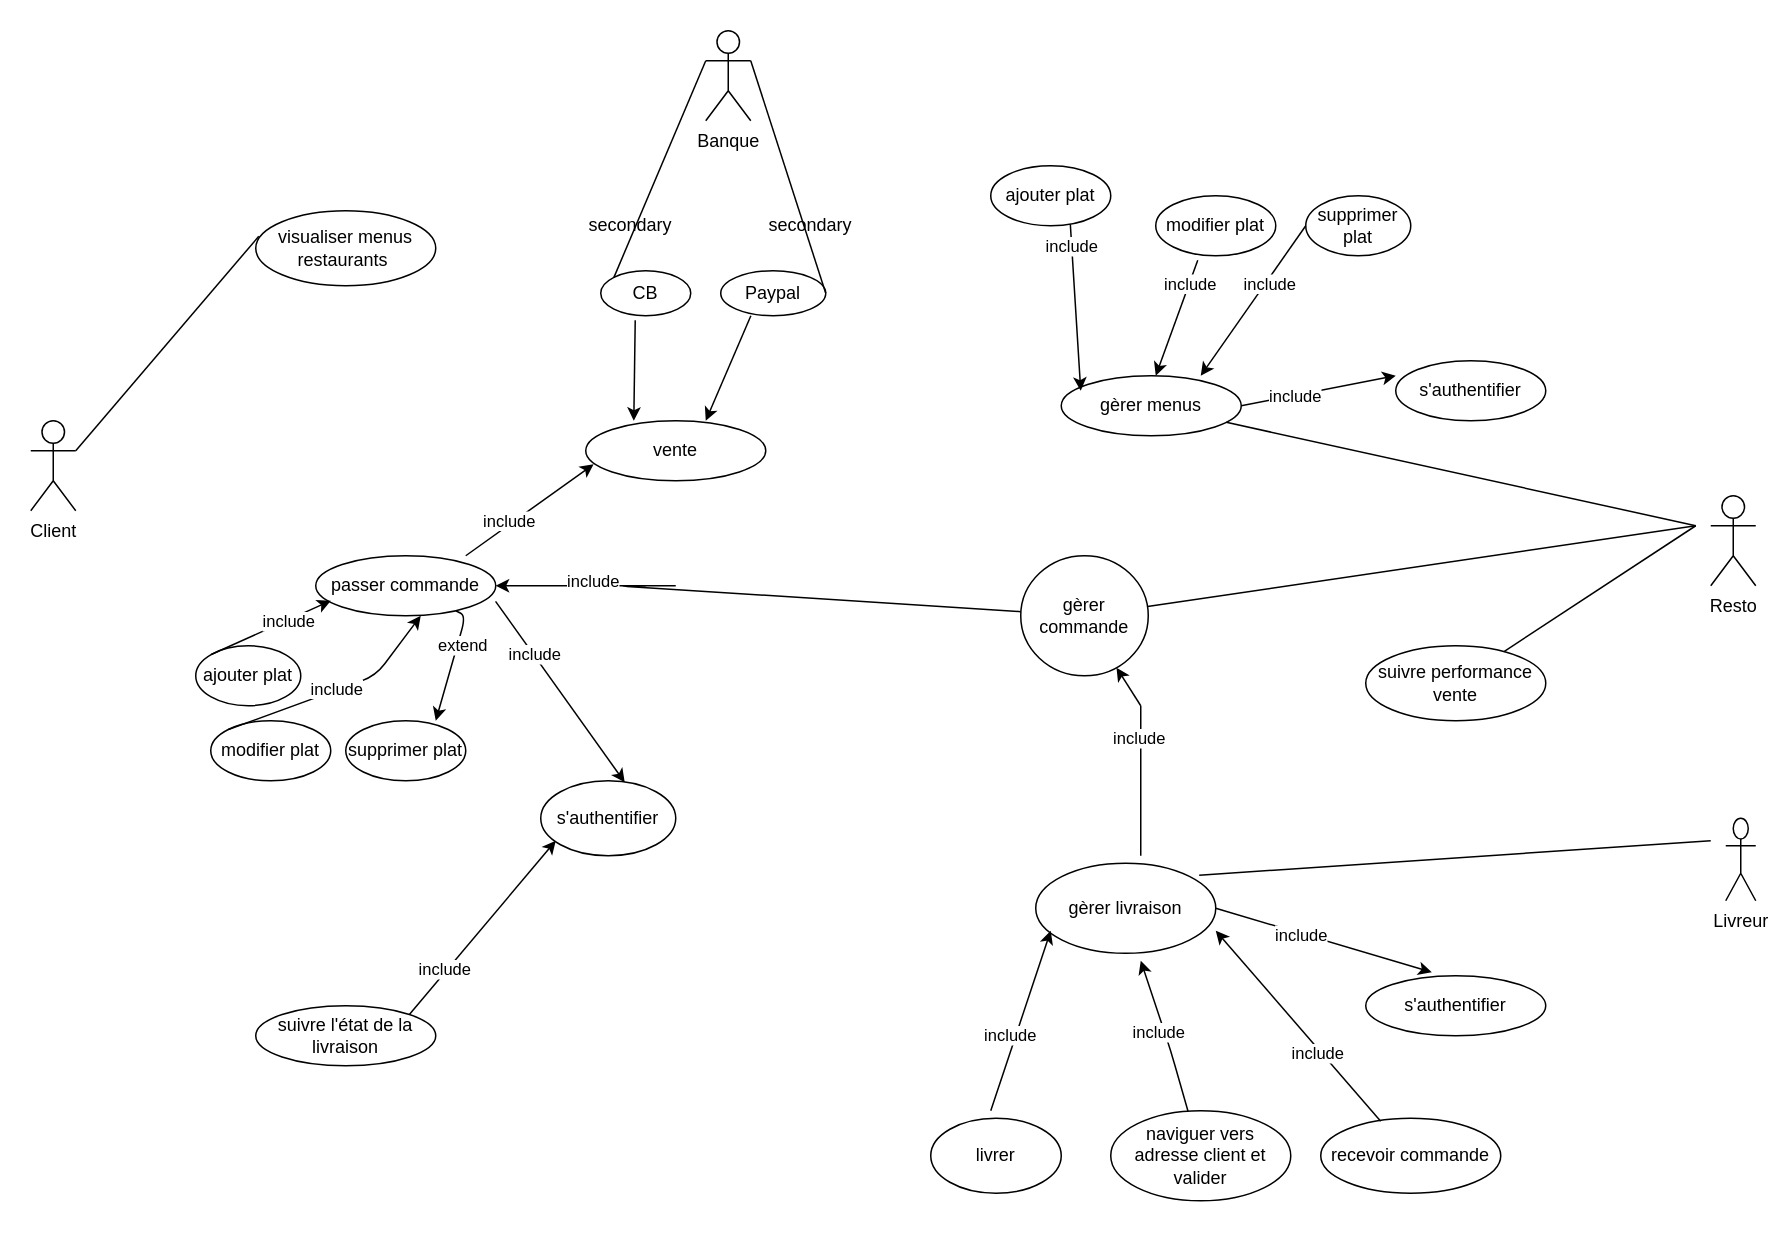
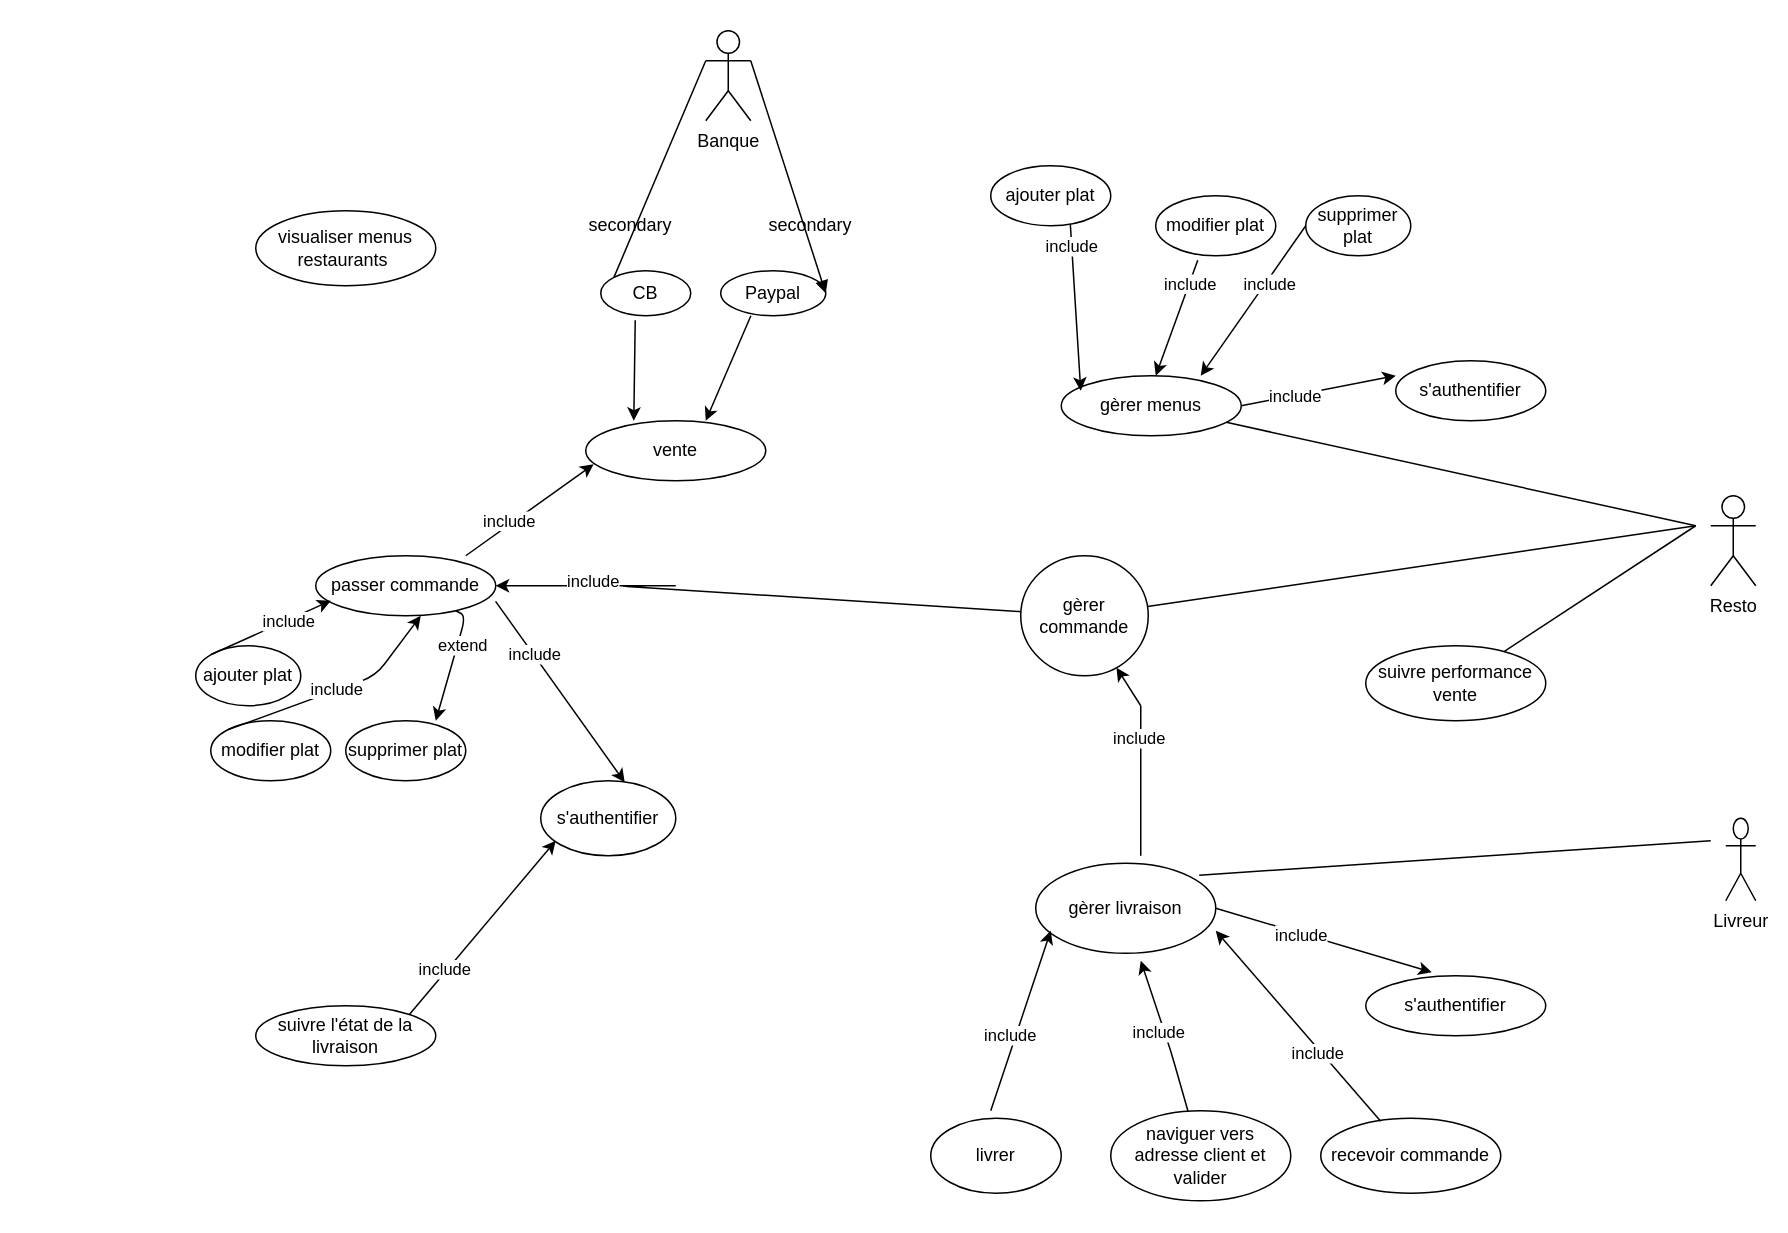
edge "Banque" -- "Paypal": arrowhead none -> block
edge "visualiser menus restaurants" -- "Client": removed
node "Client": removed
